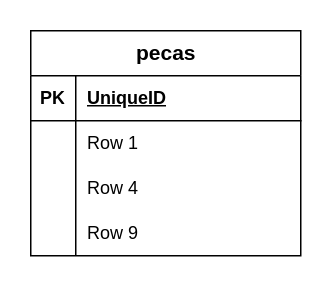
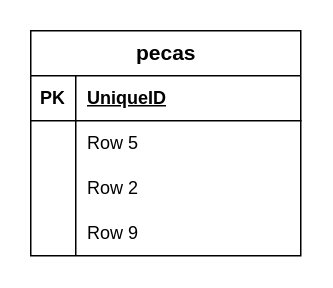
node "Row 1": label "Row 1" -> "Row 5"
node "Row 4": label "Row 4" -> "Row 2"
